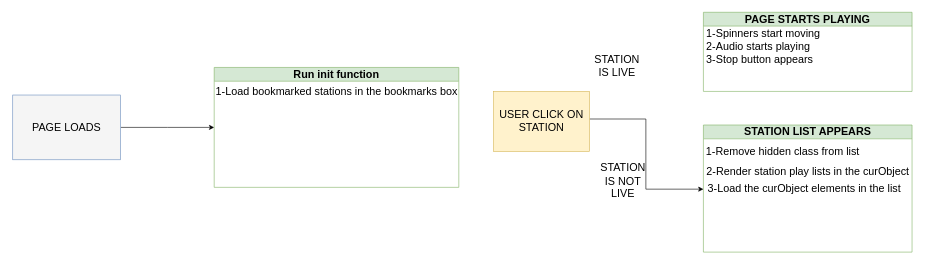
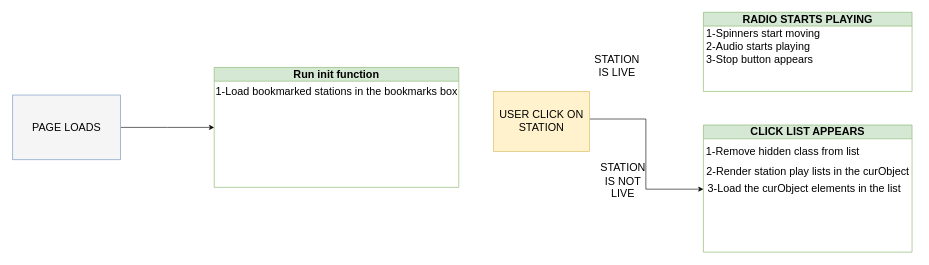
node "PAGE STARTS PLAYING": label "PAGE STARTS PLAYING" -> "RADIO STARTS PLAYING"
node "STATION LIST APPEARS": label "STATION LIST APPEARS" -> "CLICK LIST APPEARS"
